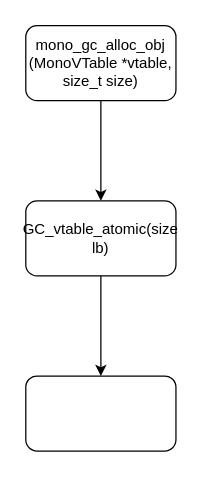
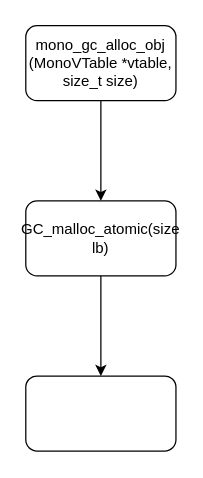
node "GC_vtable_atomic(size lb)": label "GC_vtable_atomic(size lb)" -> "GC_malloc_atomic(size lb)"
